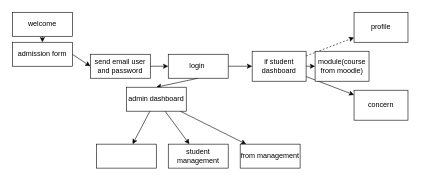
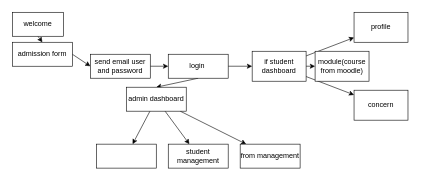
node "welcome": size 60x24 -> 51x24
edge "if student dashboard" -> "profile": style dashed -> solid
